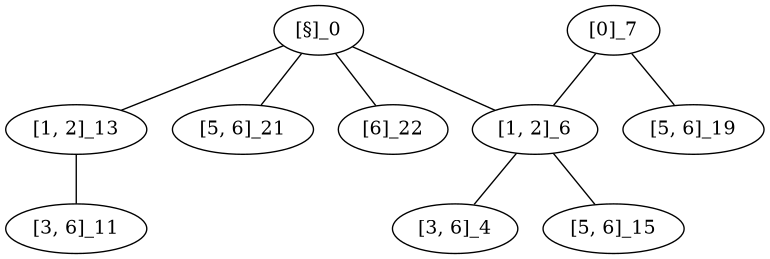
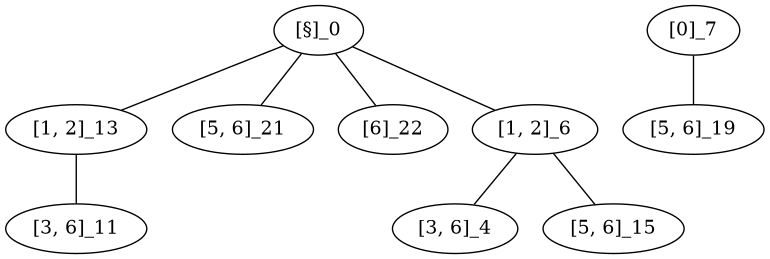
edge "[0]_7" -- "[1, 2]_6": removed
